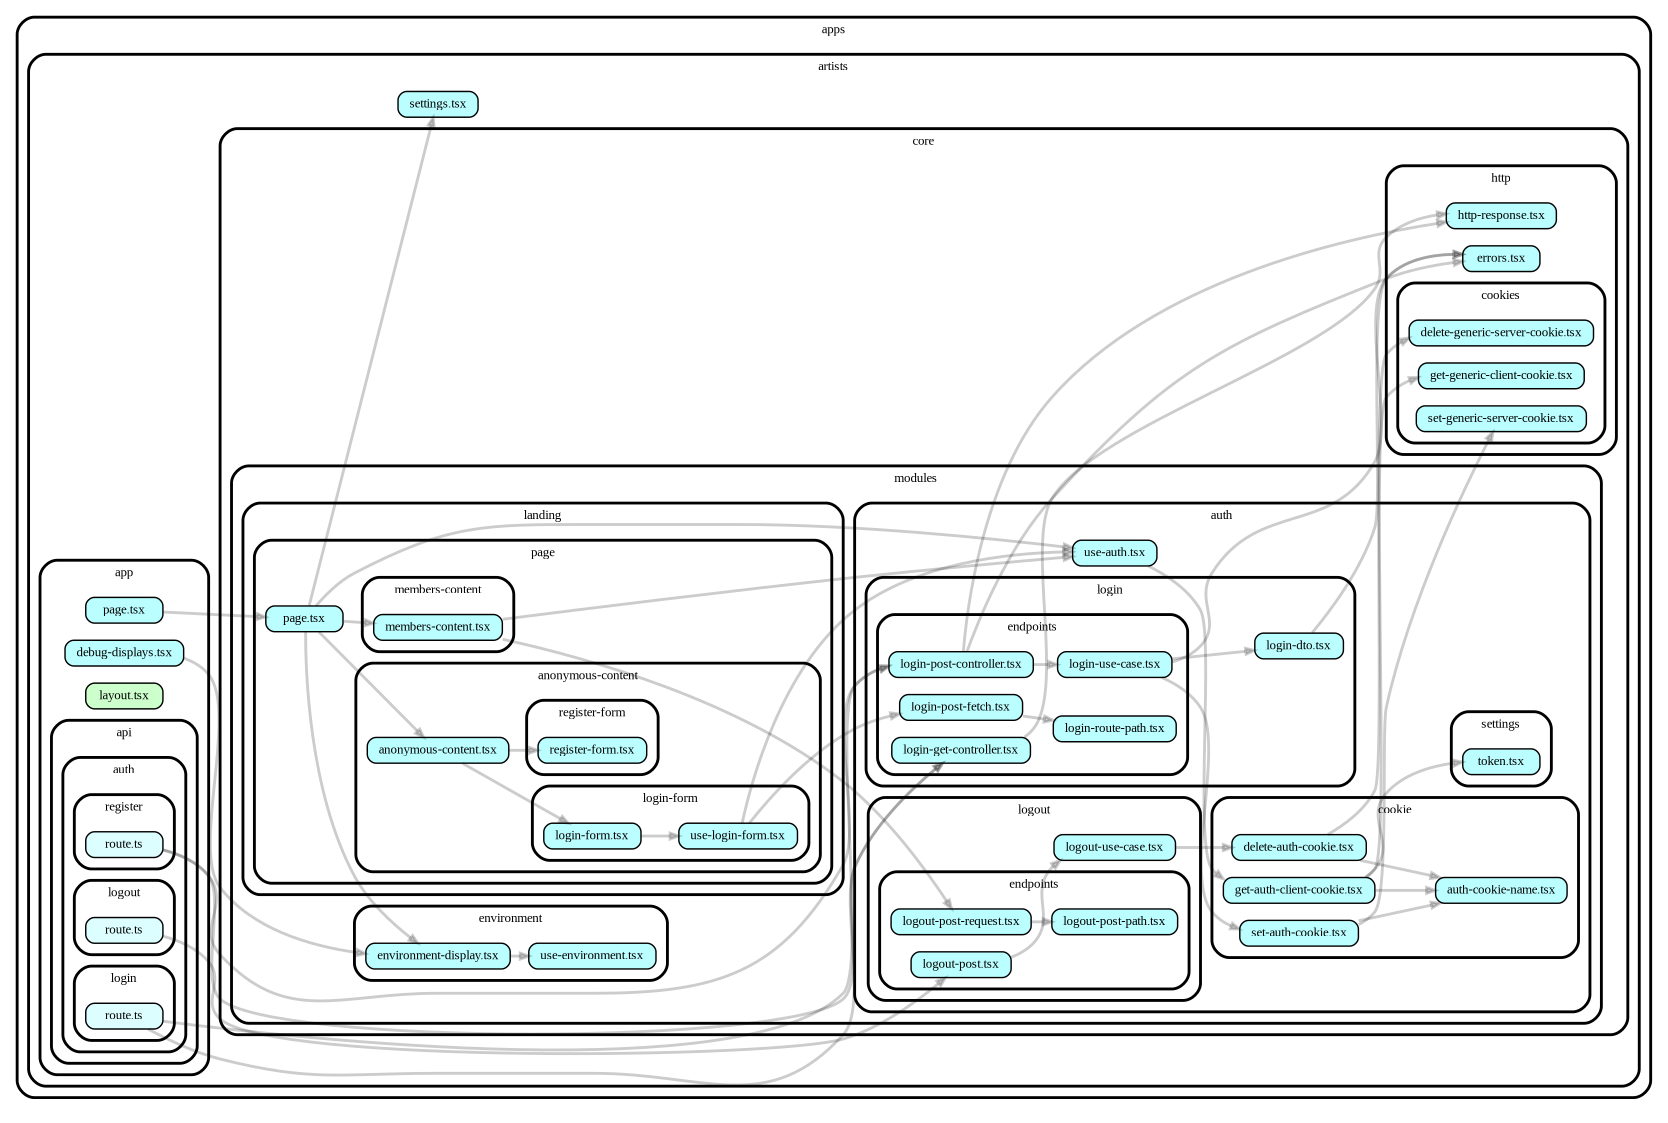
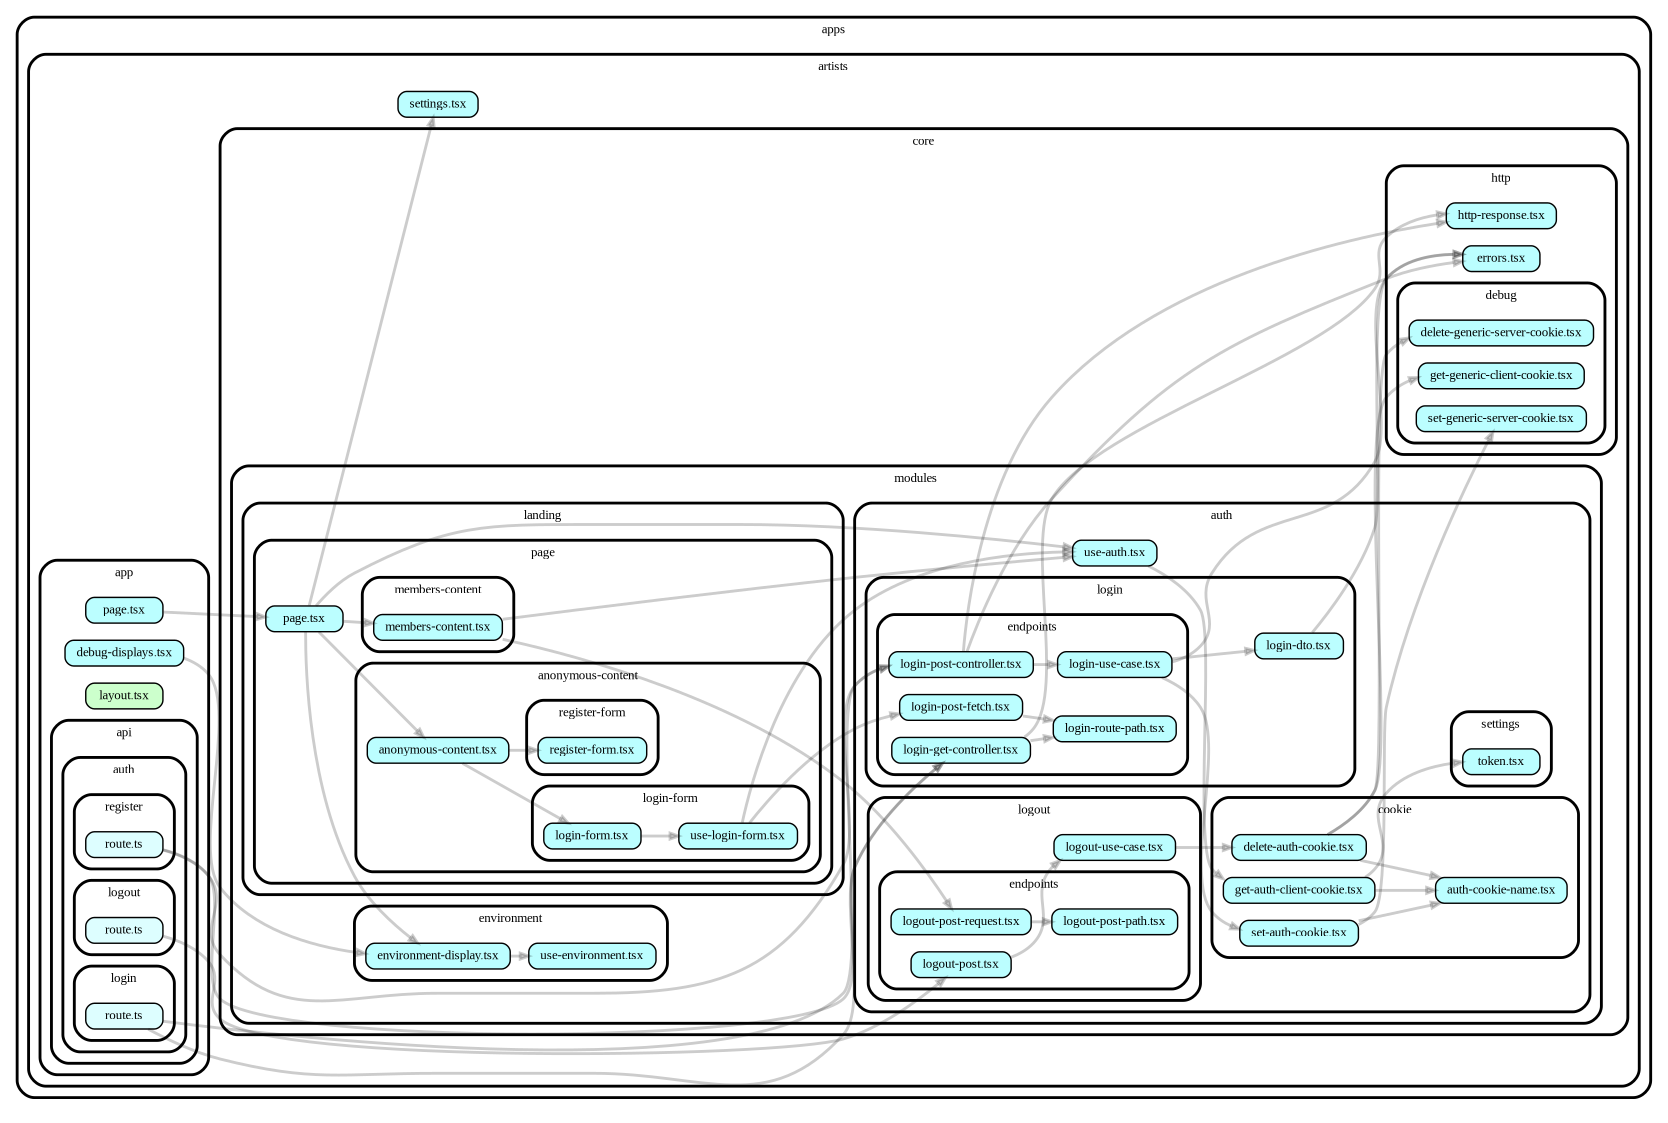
cluster "cookies": label "cookies" -> "debug"
edge "get-auth-client-cookie.tsx" -> "get-generic-client-cookie.tsx": now "delete-auth-cookie.tsx" -> "get-generic-client-cookie.tsx"
edge "login-get-controller.tsx" -> "login-route-path.tsx": added
